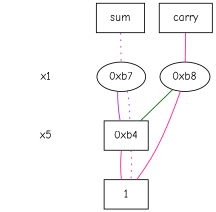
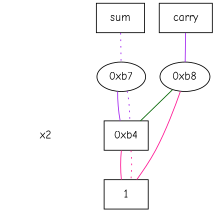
edge "carry" -- "0xb8": color deeppink -> purple
node "x1": removed
node "x5": label "x5" -> "x2"
